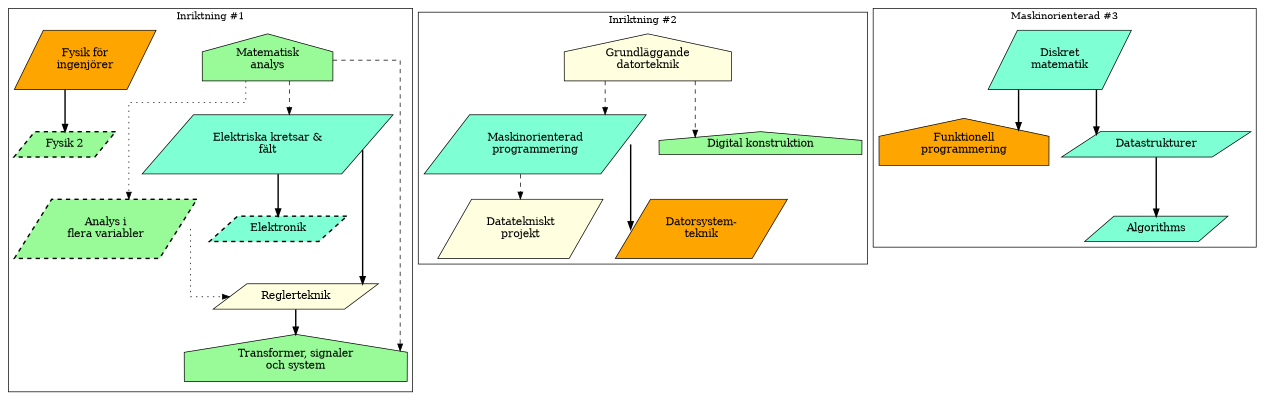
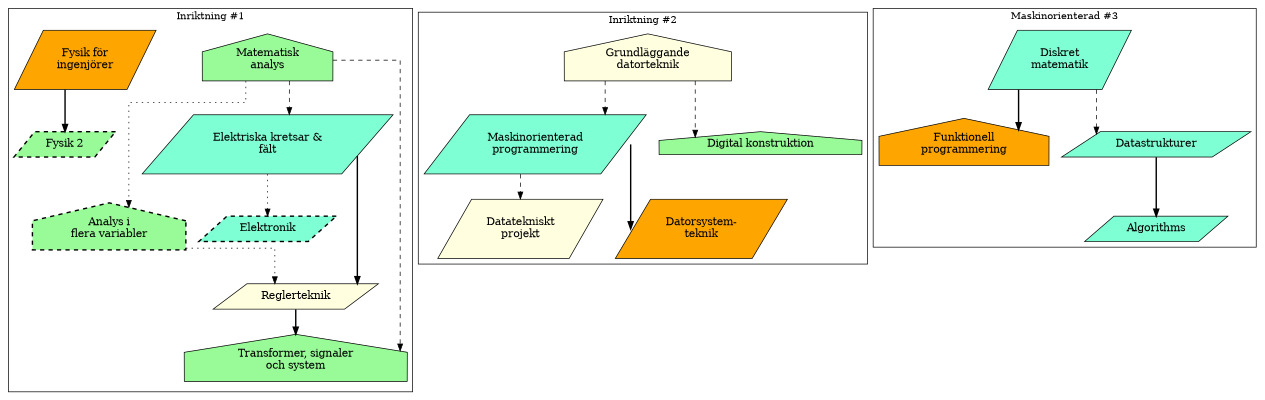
edge "Diskret matematik" -> "Datastrukturer": style bold -> dashed
edge "Elektriska kretsar & fält" -> "Elektronik": style bold -> dotted
node "Analys i flera variabler": shape parallelogram -> house
